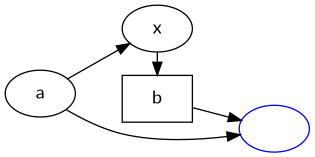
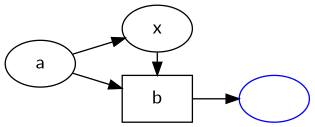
edge "a" -> "hello world": now "a" -> "b"
